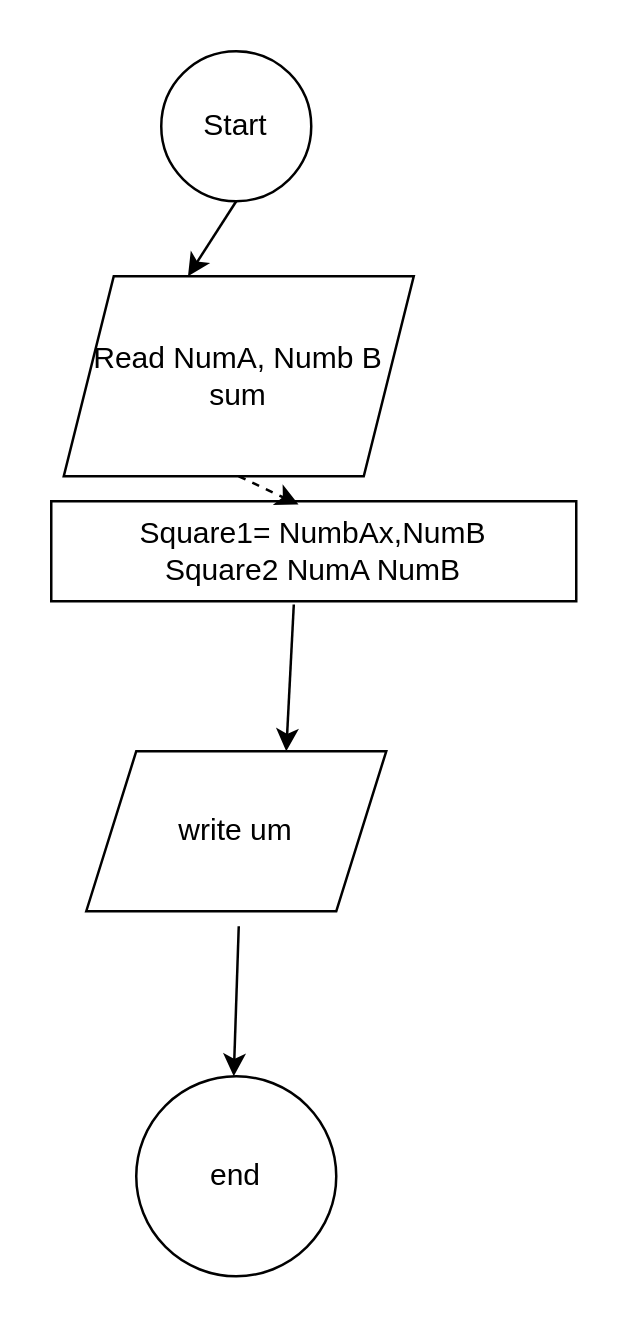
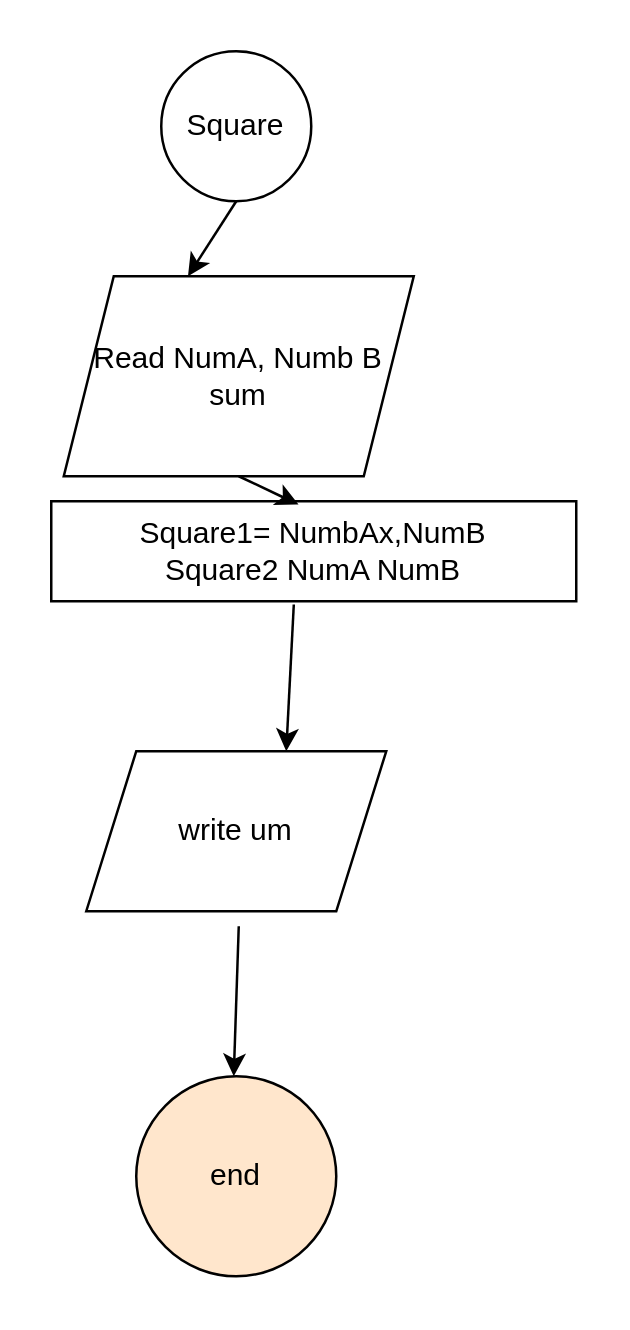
node "Start": label "Start" -> "Square"
edge "Read NumA, Numb B sum" -> "Square1= NumbAx,NumB Square2 NumA NumB": style dashed -> solid
node "end": fillcolor #ffffff -> #ffe6cc
